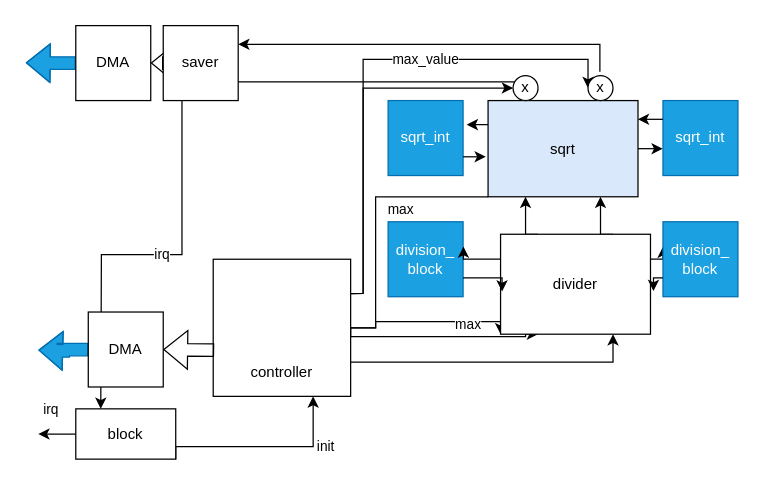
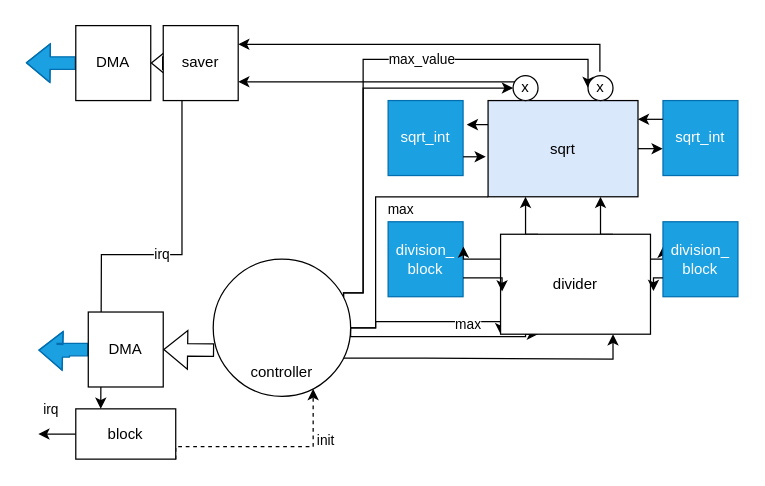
edge "saver" -- "sqrt": arrowhead none -> classic
node "controller": shape rectangle -> ellipse
edge "block" -> "controller": style solid -> dashed
